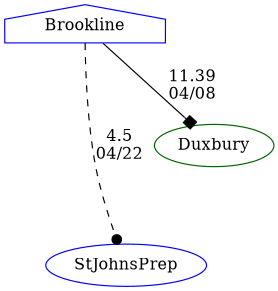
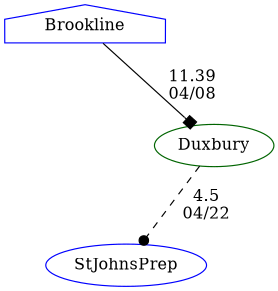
edge "Brookline" -> "StJohnsPrep": now "Duxbury" -> "StJohnsPrep"
